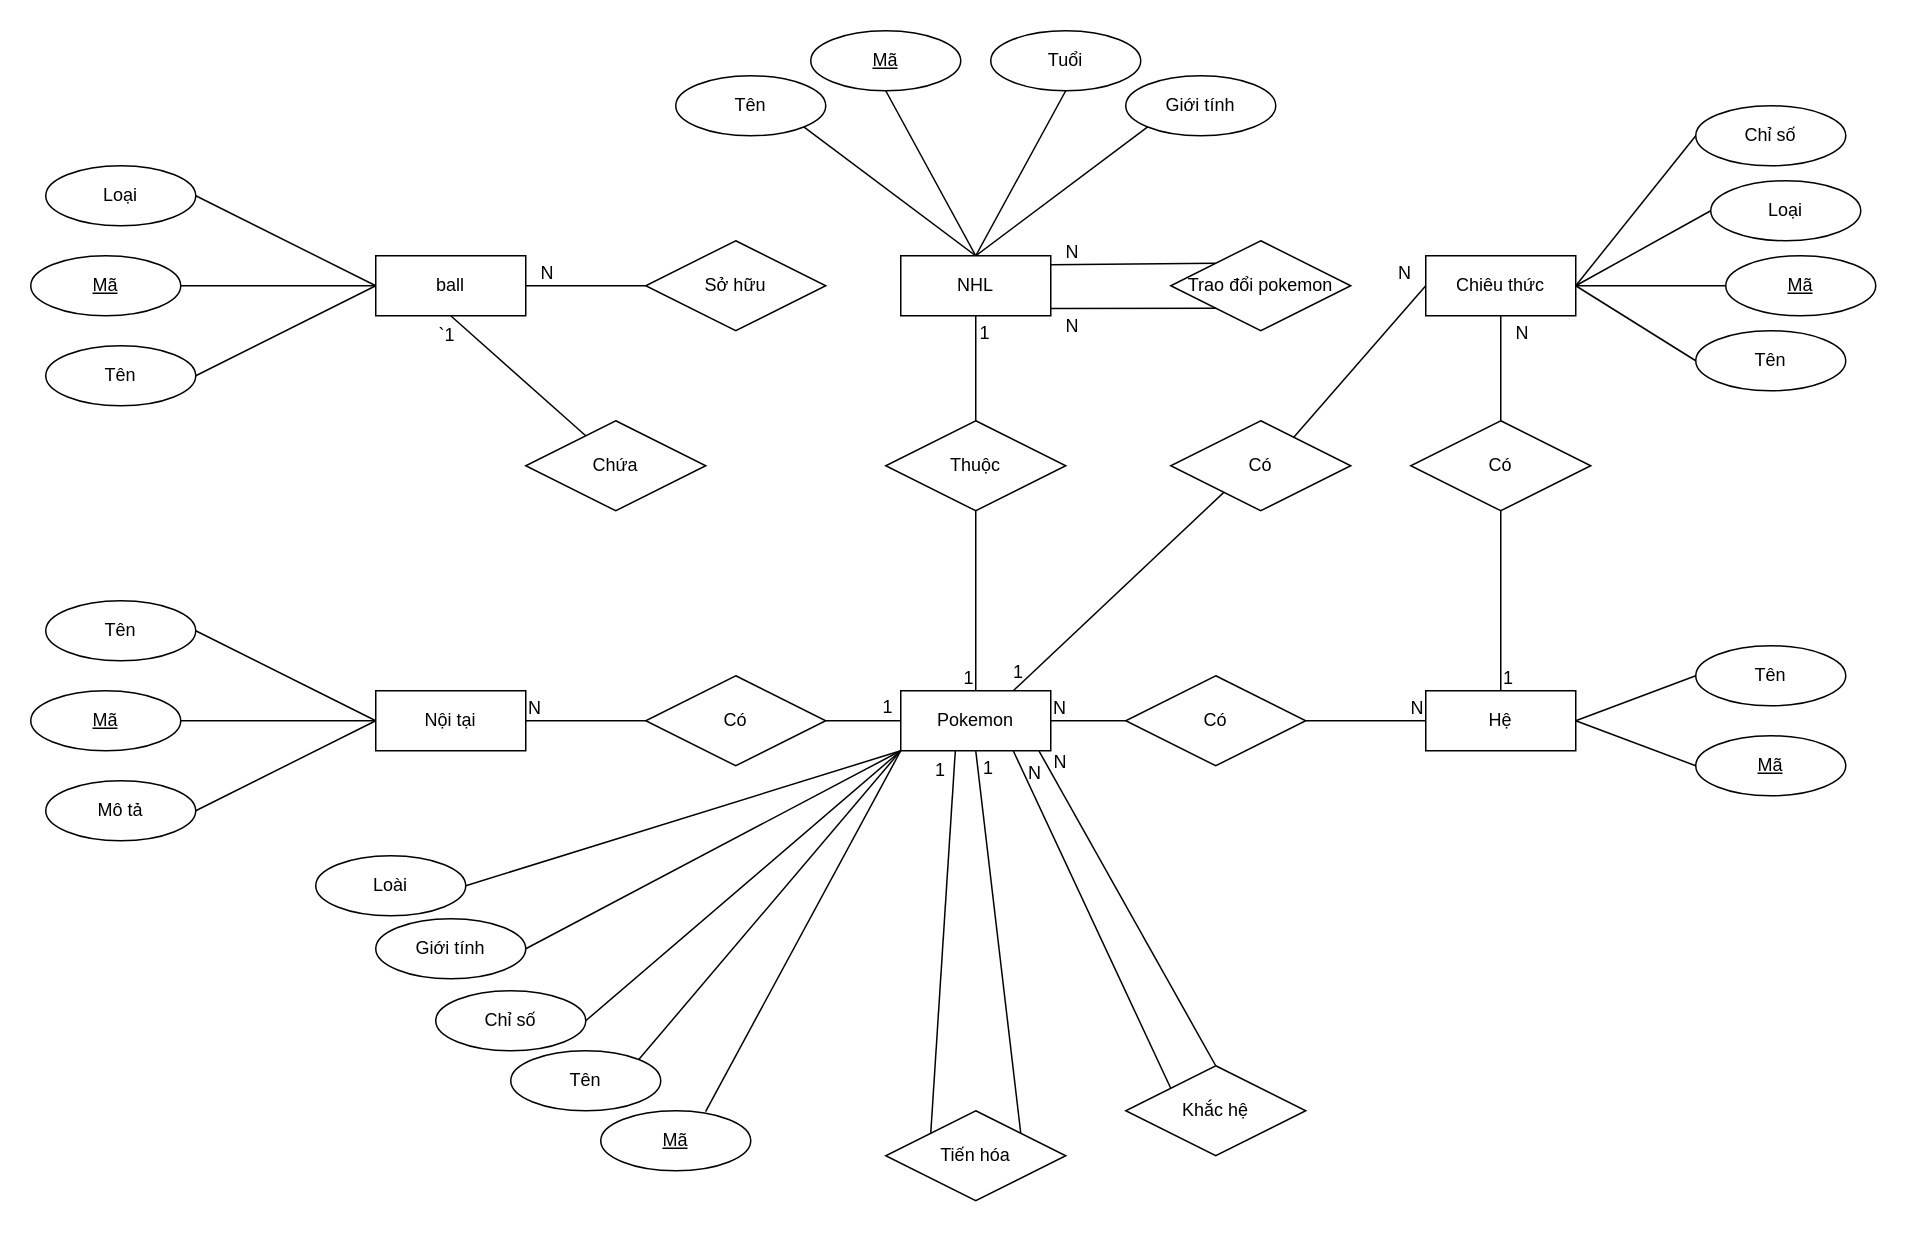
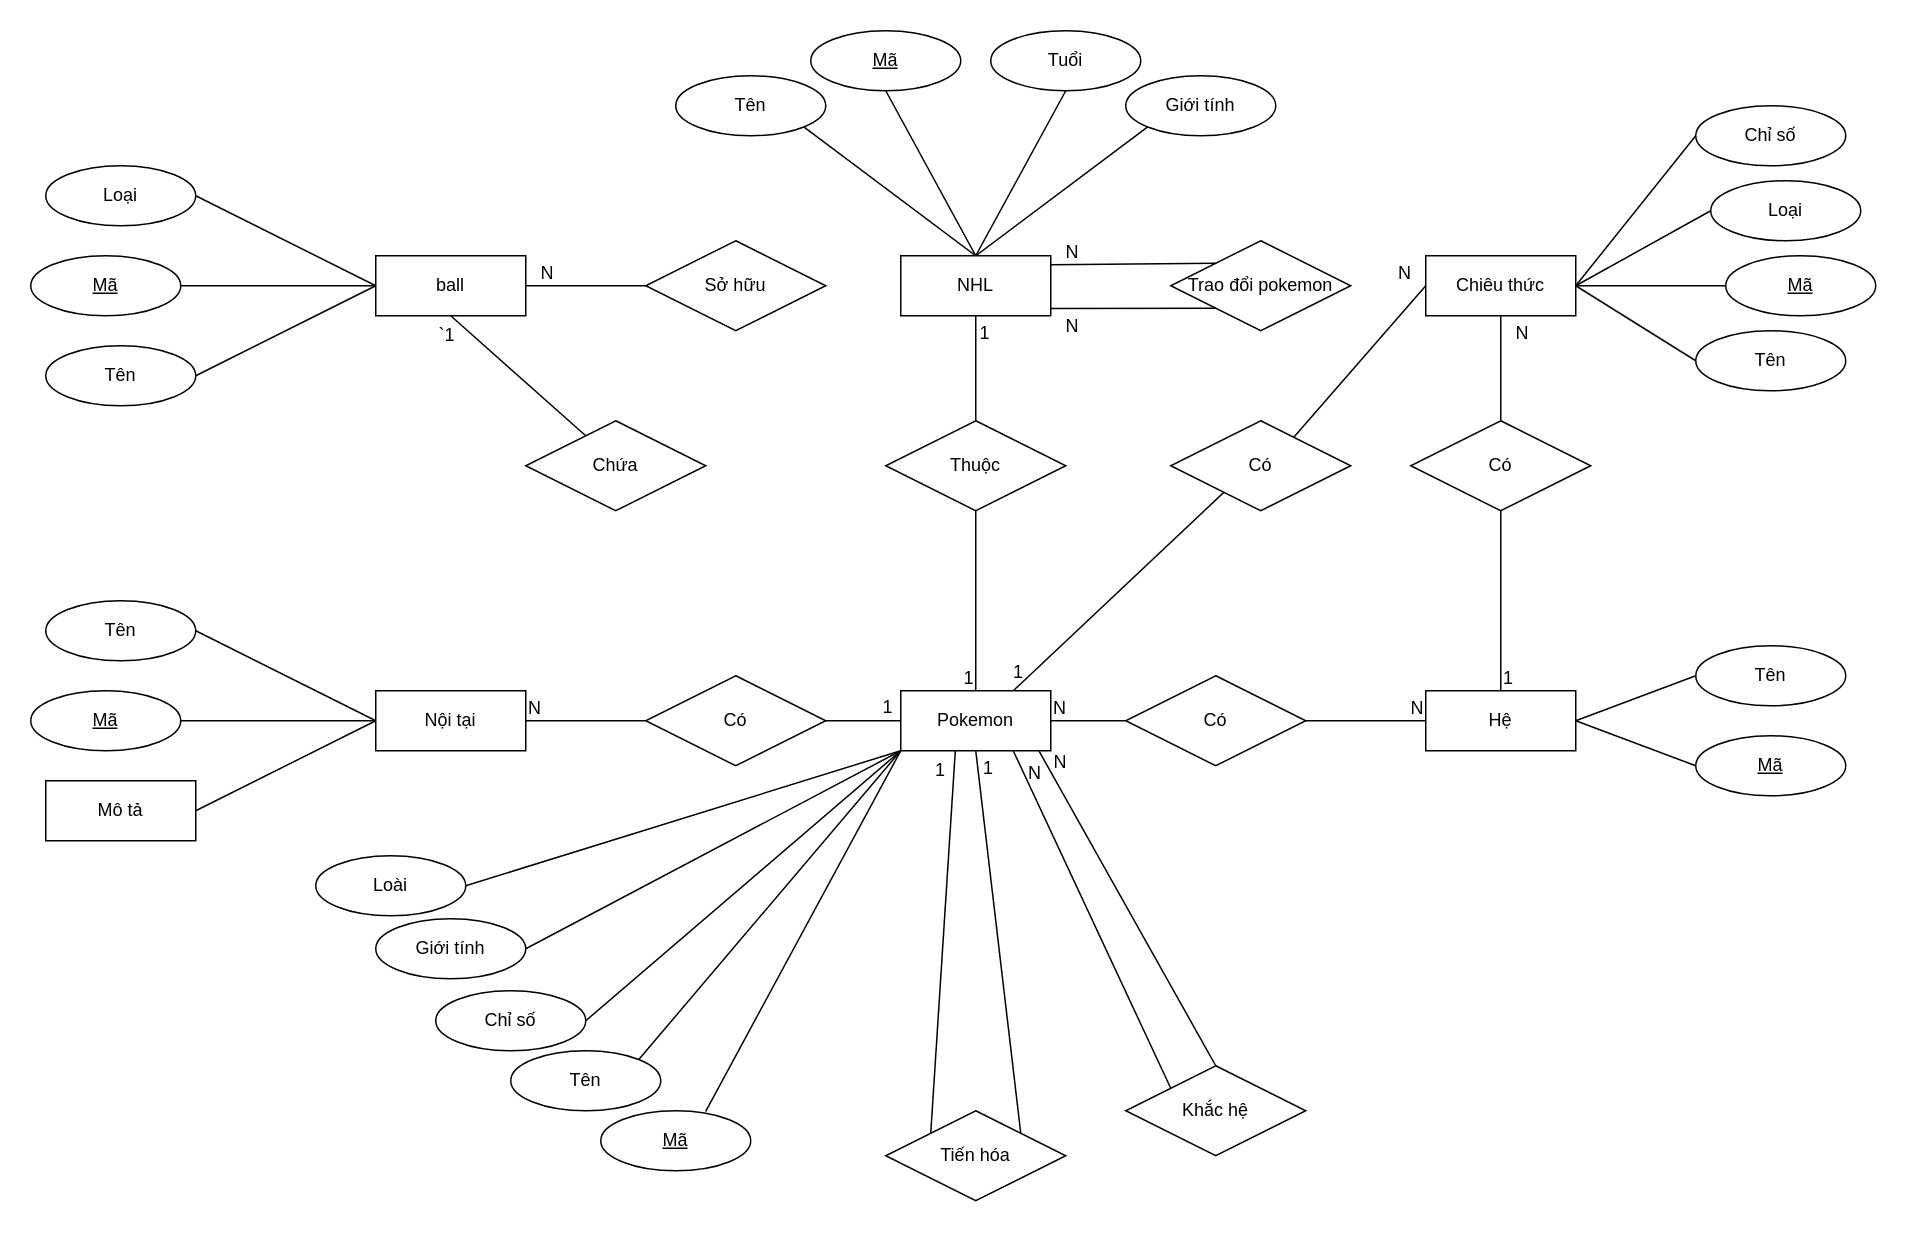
node "Mô tả": shape ellipse -> rectangle
